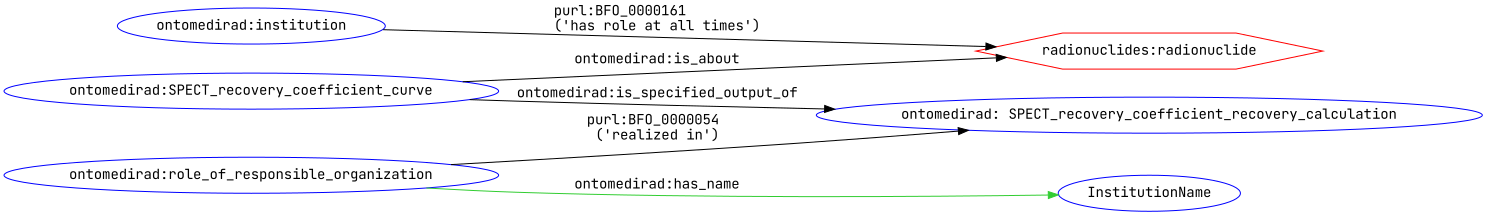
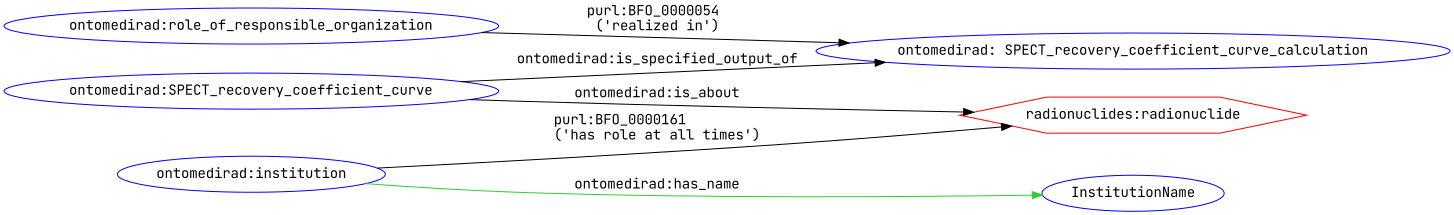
node "ontomedirad: SPECT_recovery_coefficient_recovery_calculation": label "ontomedirad: SPECT_recovery_coefficient_recovery_calculation" -> "ontomedirad: SPECT_recovery_coefficient_curve_calculation"
edge "ontomedirad:role_of_responsible_organization" -> "InstitutionName": now "ontomedirad:institution" -> "InstitutionName"
